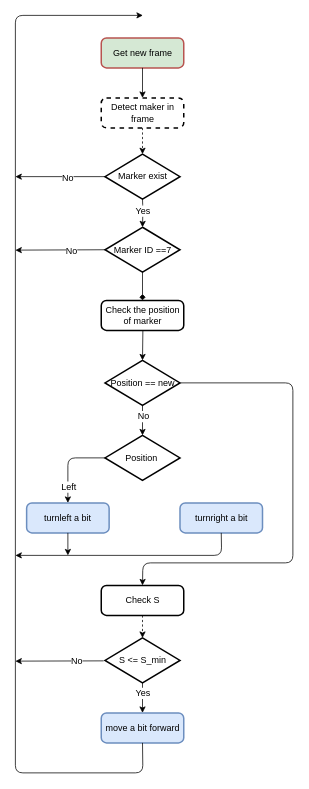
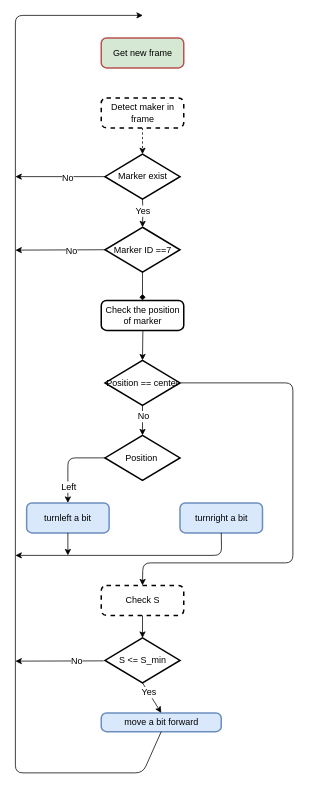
edge "Get new frame" -> "Detect maker in frame": removed
node "Position == new": label "Position == new" -> "Position == center"
node "Check S": style solid -> dashed
edge "Check S" -> "S <= S_min": style dashed -> solid
node "move a bit forward": size 83x30 -> 120x19
